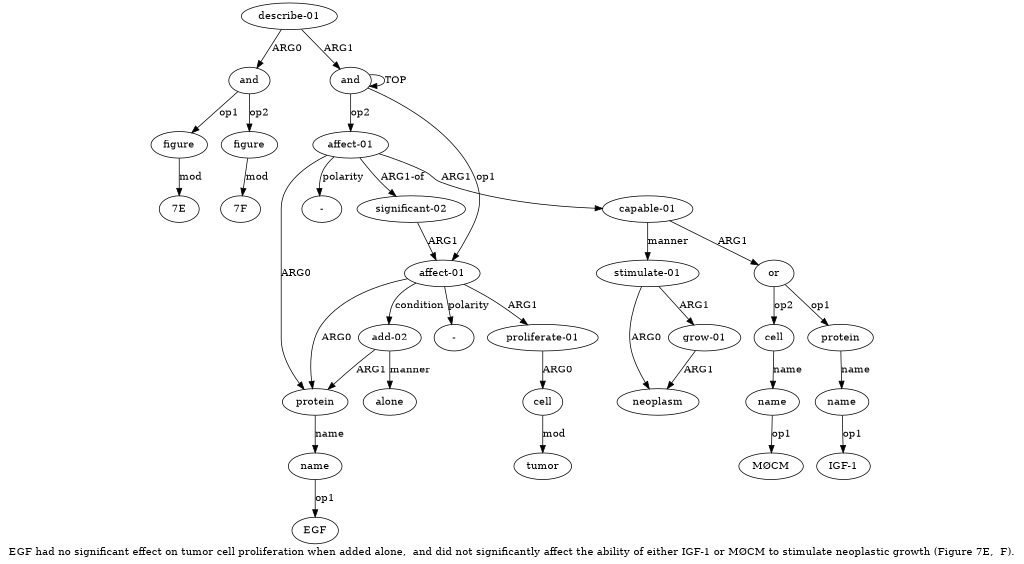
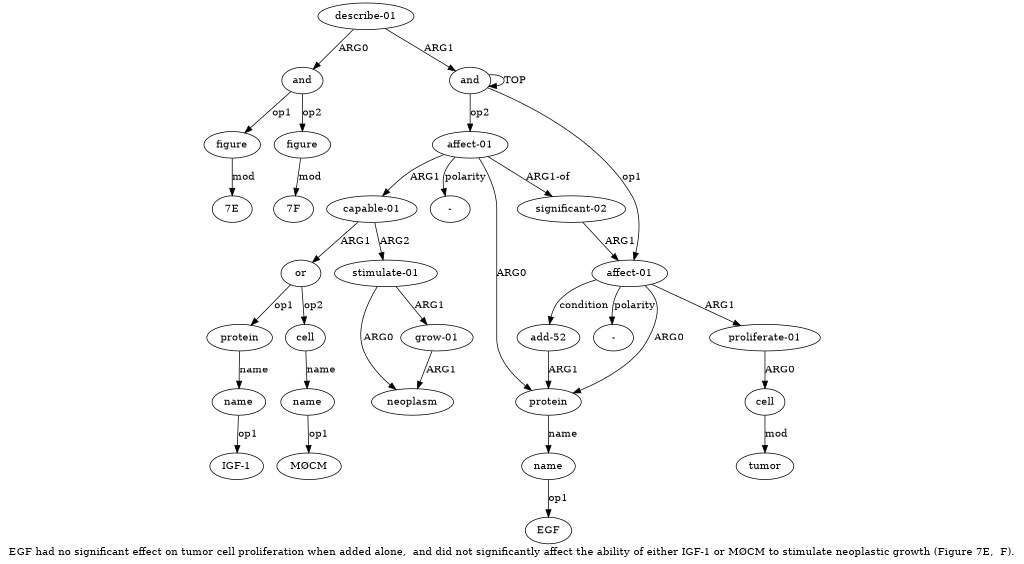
edge "capable-01" -> "stimulate-01": label "manner" -> "ARG2"
node "add-02": label "add-02" -> "add-52"
node "alone": removed
